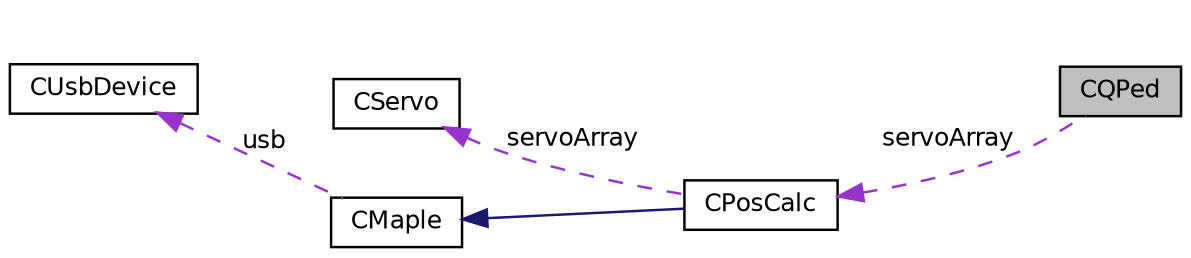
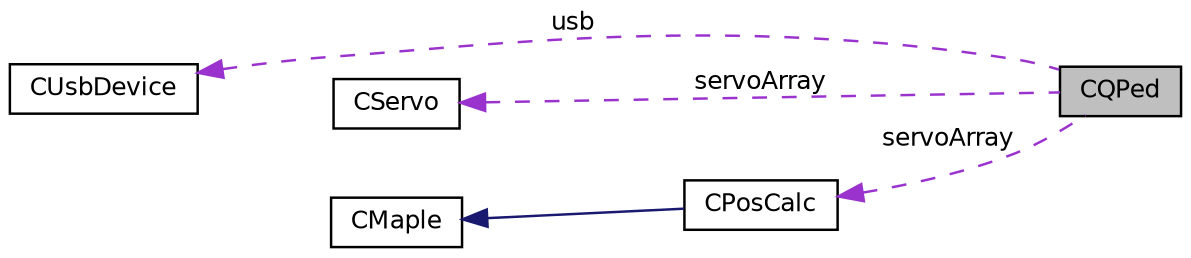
edge "CMaple" -> "CUsbDevice": now "CQPed" -> "CUsbDevice"
edge "CPosCalc" -> "CServo": now "CQPed" -> "CServo"
